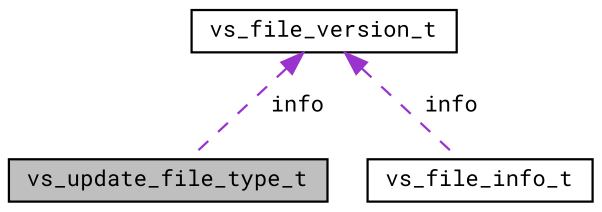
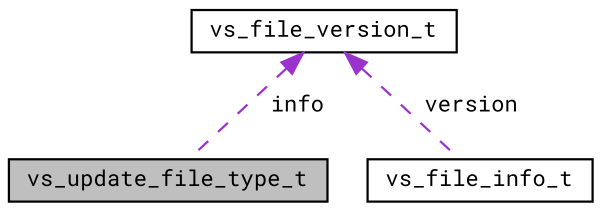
edge "vs_file_info_t" -> "vs_file_version_t": label " info" -> " version"
